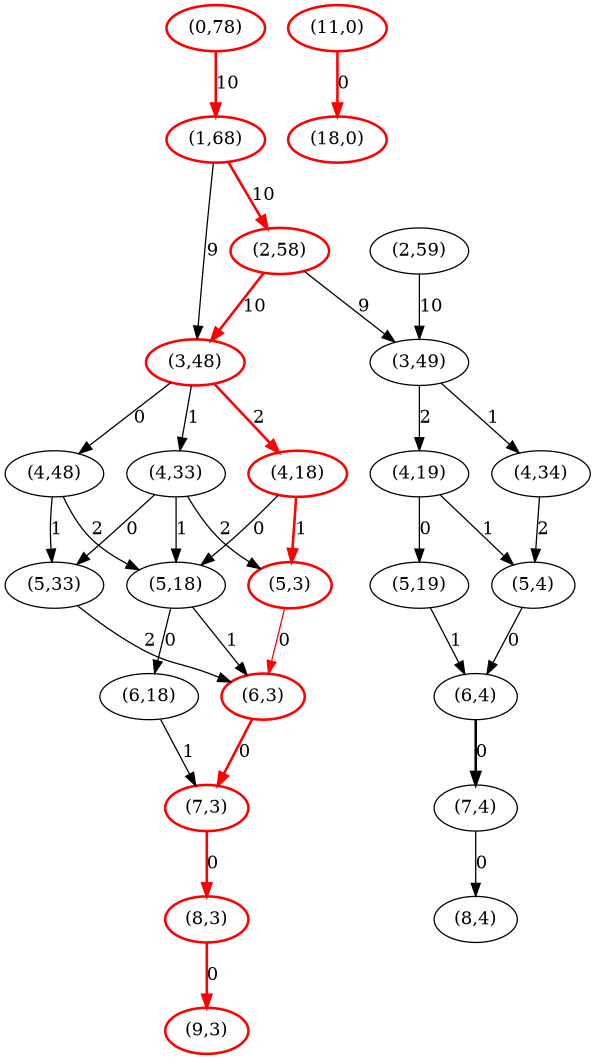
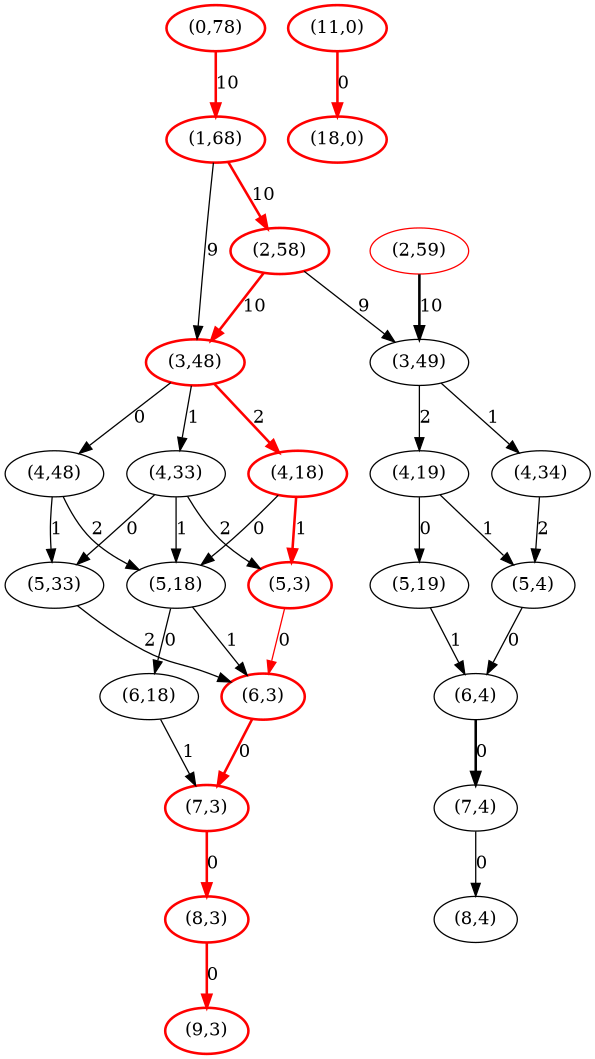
node "(2,59)": color black -> red
edge "(2,59)" -> "(3,49)": style solid -> bold
